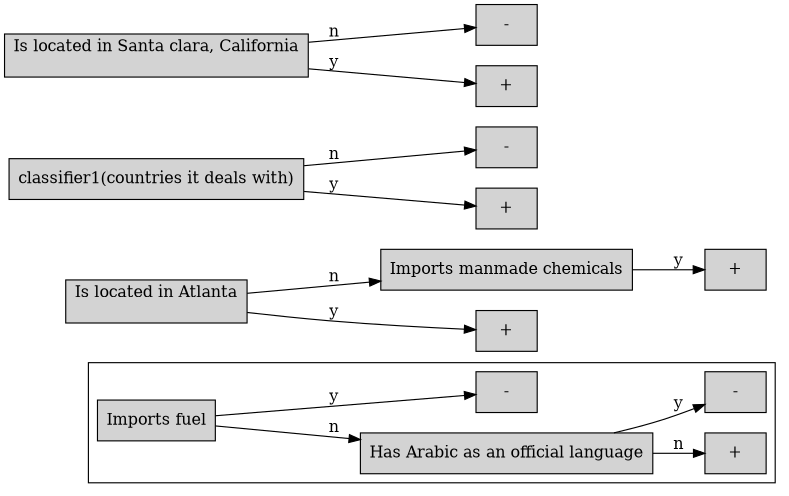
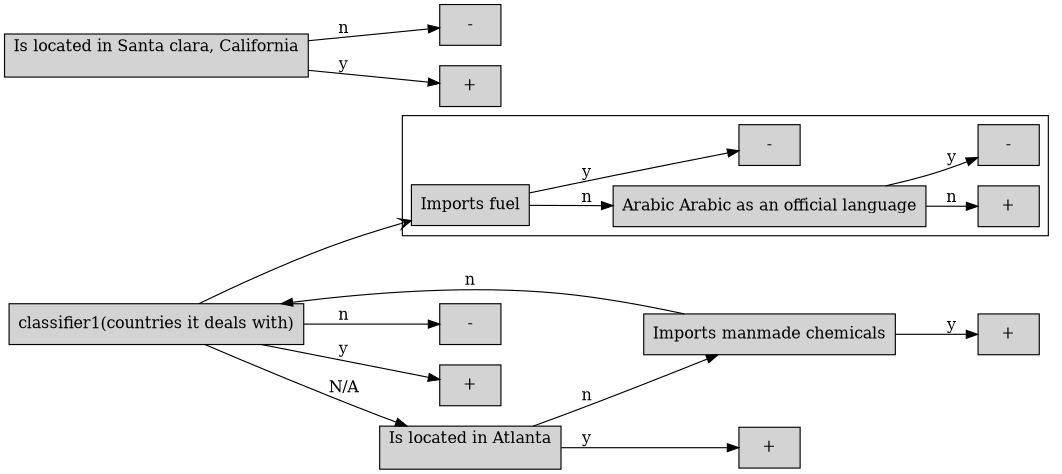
edge "classifier1(countries it deals with)" -> "Imports fuel": added
edge "Imports manmade chemicals" -> "classifier1(countries it deals with)": added, label "n"
edge "classifier1(countries it deals with)" -> "Is located in Atlanta": added, label "N/A"
node "Has Arabic as an official language": label "Has Arabic as an official language" -> "Arabic Arabic as an official language"
